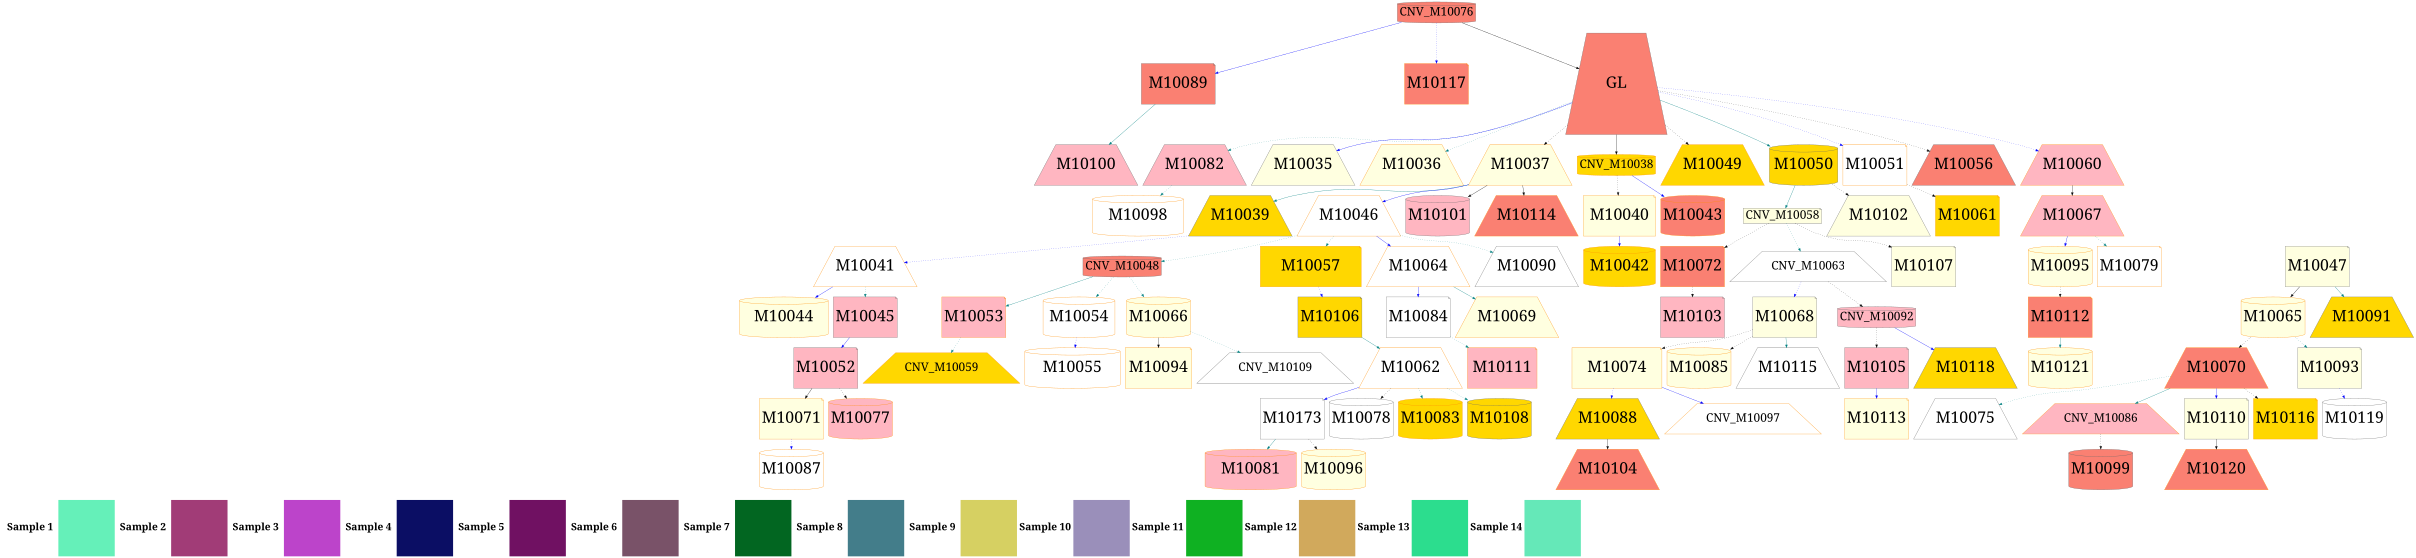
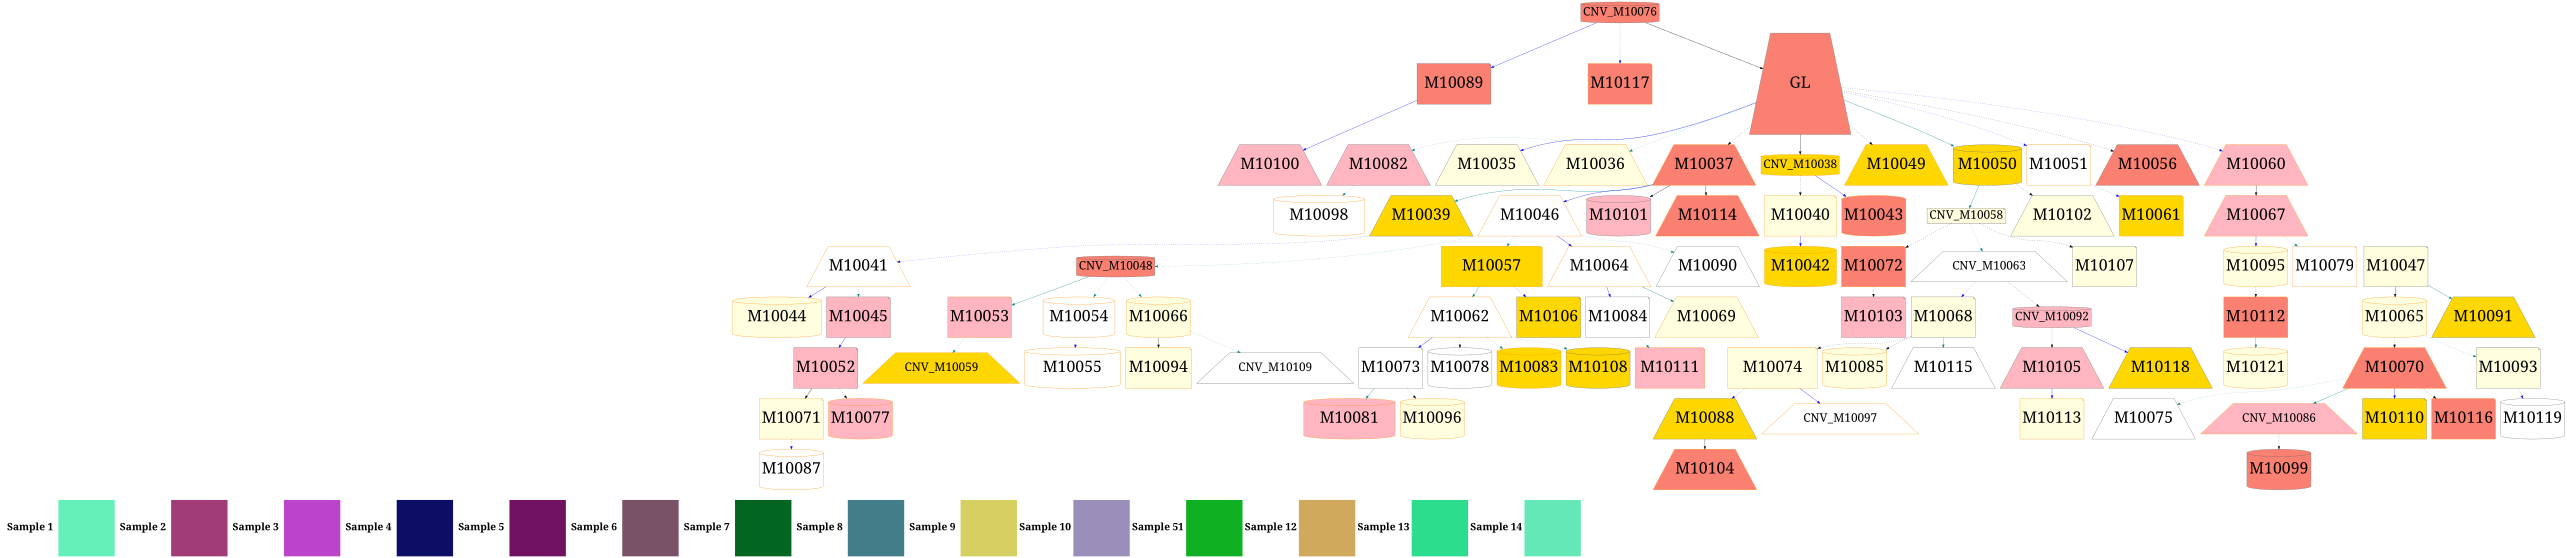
edge "M10089" -> "M10100": color teal -> blue
node "M10037": fillcolor lightyellow -> salmon
edge "M10051" -> "M10061": color black -> blue
edge "M10106" -> "M10062": now "M10057" -> "M10062"
node "M10105": shape note -> trapezium
node "M10173": label "M10173" -> "M10073"
node "M10110": fillcolor lightyellow -> gold
node "M10116": fillcolor gold -> salmon
node "M10120": removed
node "Sample 1": text "Sample 11" -> "Sample 51"
